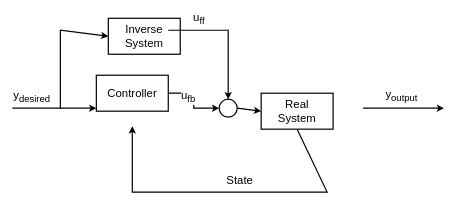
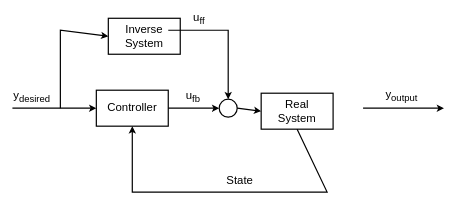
node "Controller": moved (132, 93) -> (132, 108)
